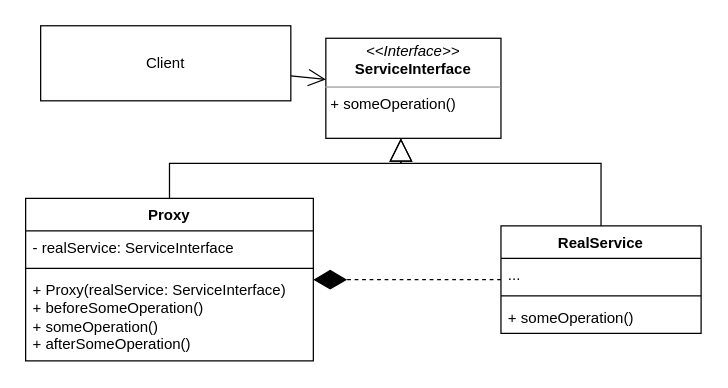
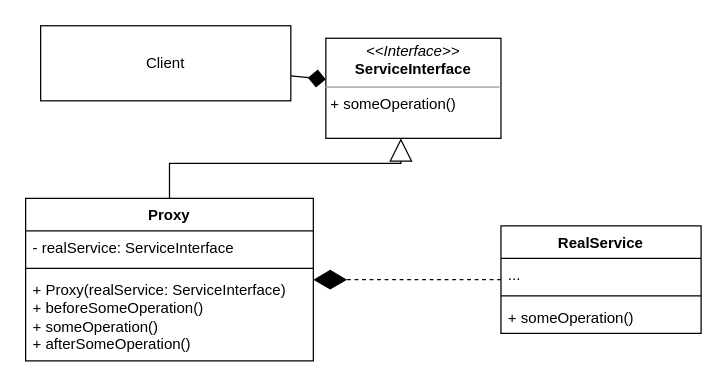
edge "Client" -> "<<Interface>> ServiceInterface + someOperation()": arrowhead open -> diamond
edge "RealService" -> "<<Interface>> ServiceInterface + someOperation()": removed
